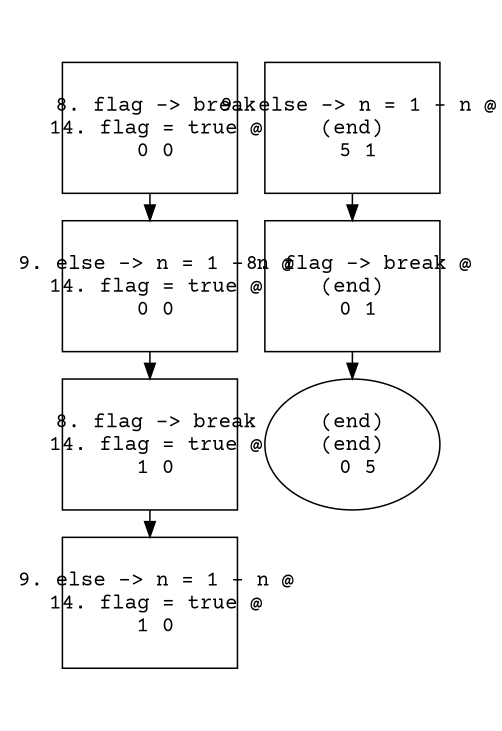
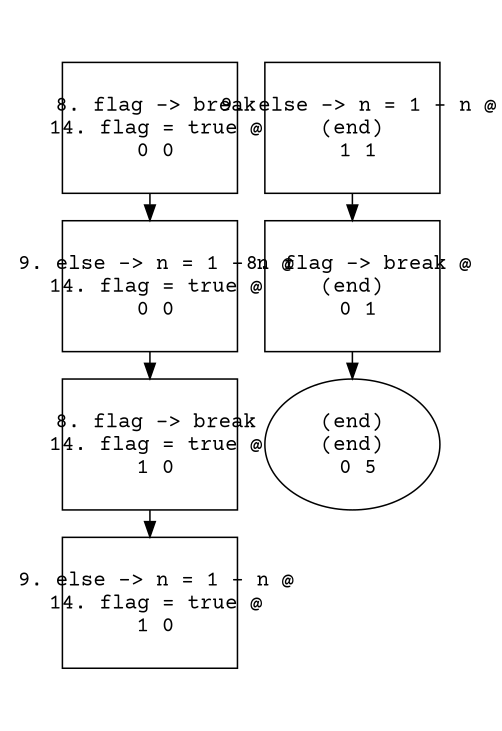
node "9. else -> n = 1 - n @ (end) 5 1": label "9. else -> n = 1 - n @ (end) 5 1" -> "9. else -> n = 1 - n @ (end) 1 1"
